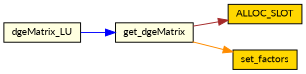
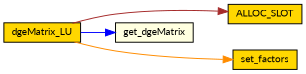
edge "get_dgeMatrix" -> "ALLOC_SLOT": now "dgeMatrix_LU" -> "ALLOC_SLOT"
node "dgeMatrix_LU": fillcolor lightyellow -> gold
edge "get_dgeMatrix" -> "set_factors": now "dgeMatrix_LU" -> "set_factors"
